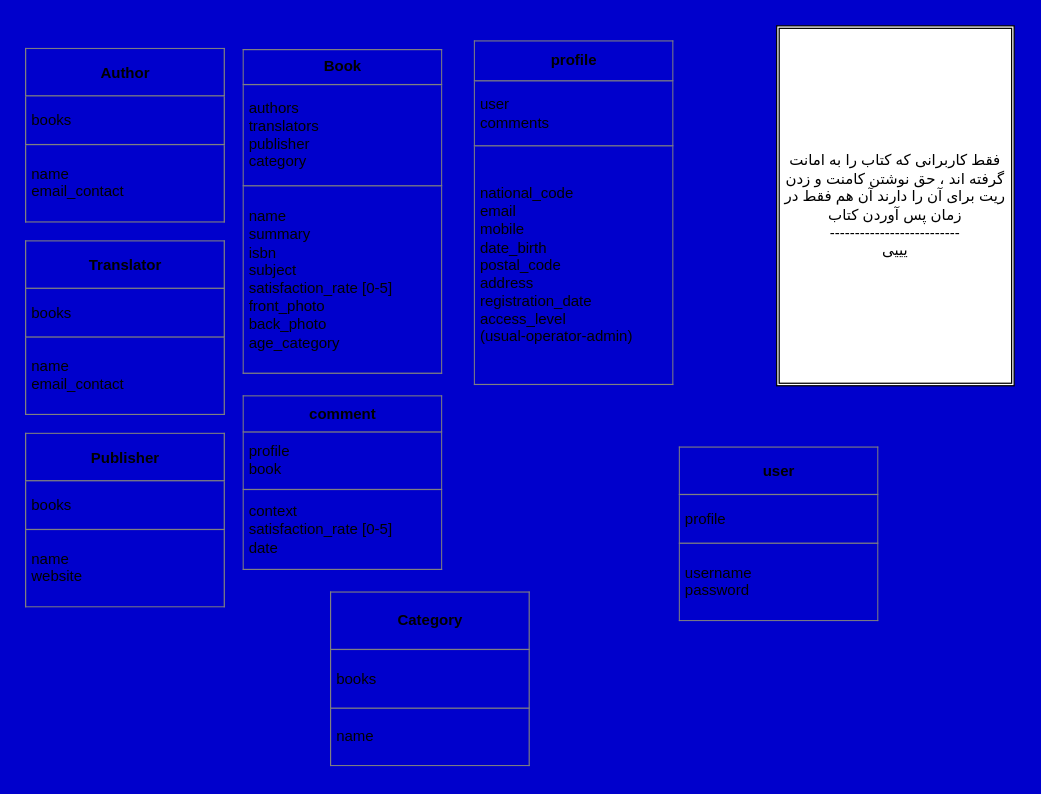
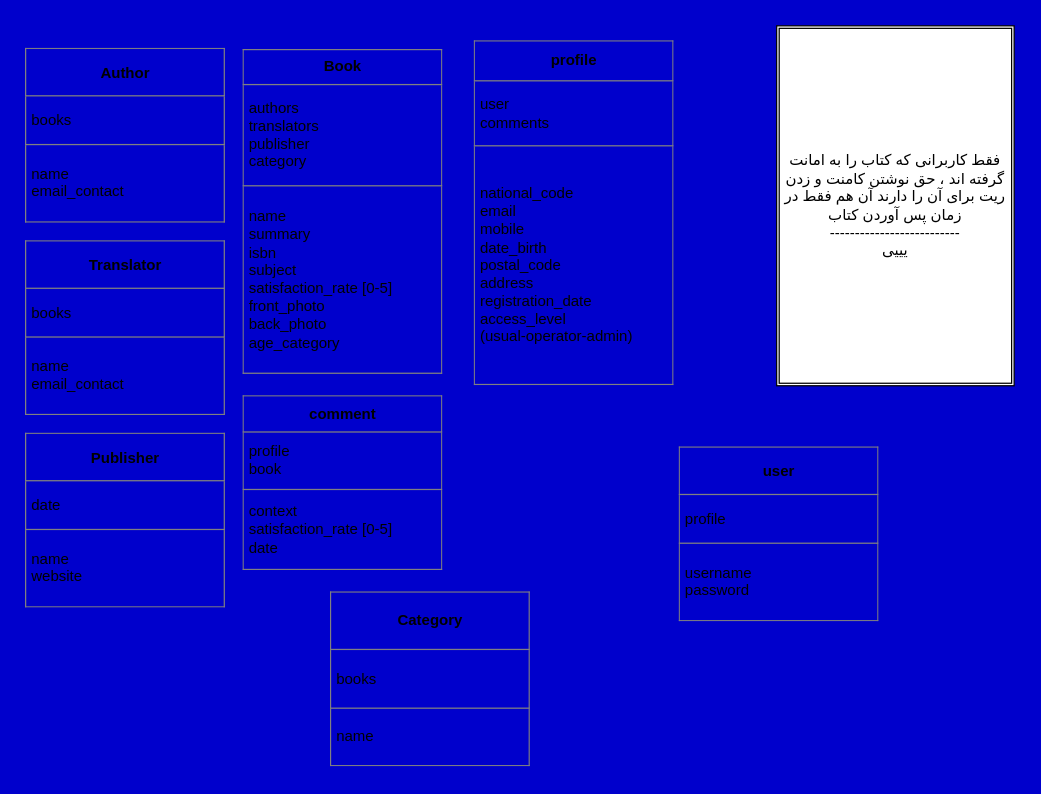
node "Publisher books name website": label "Publisher books name website" -> "Publisher date name website"
